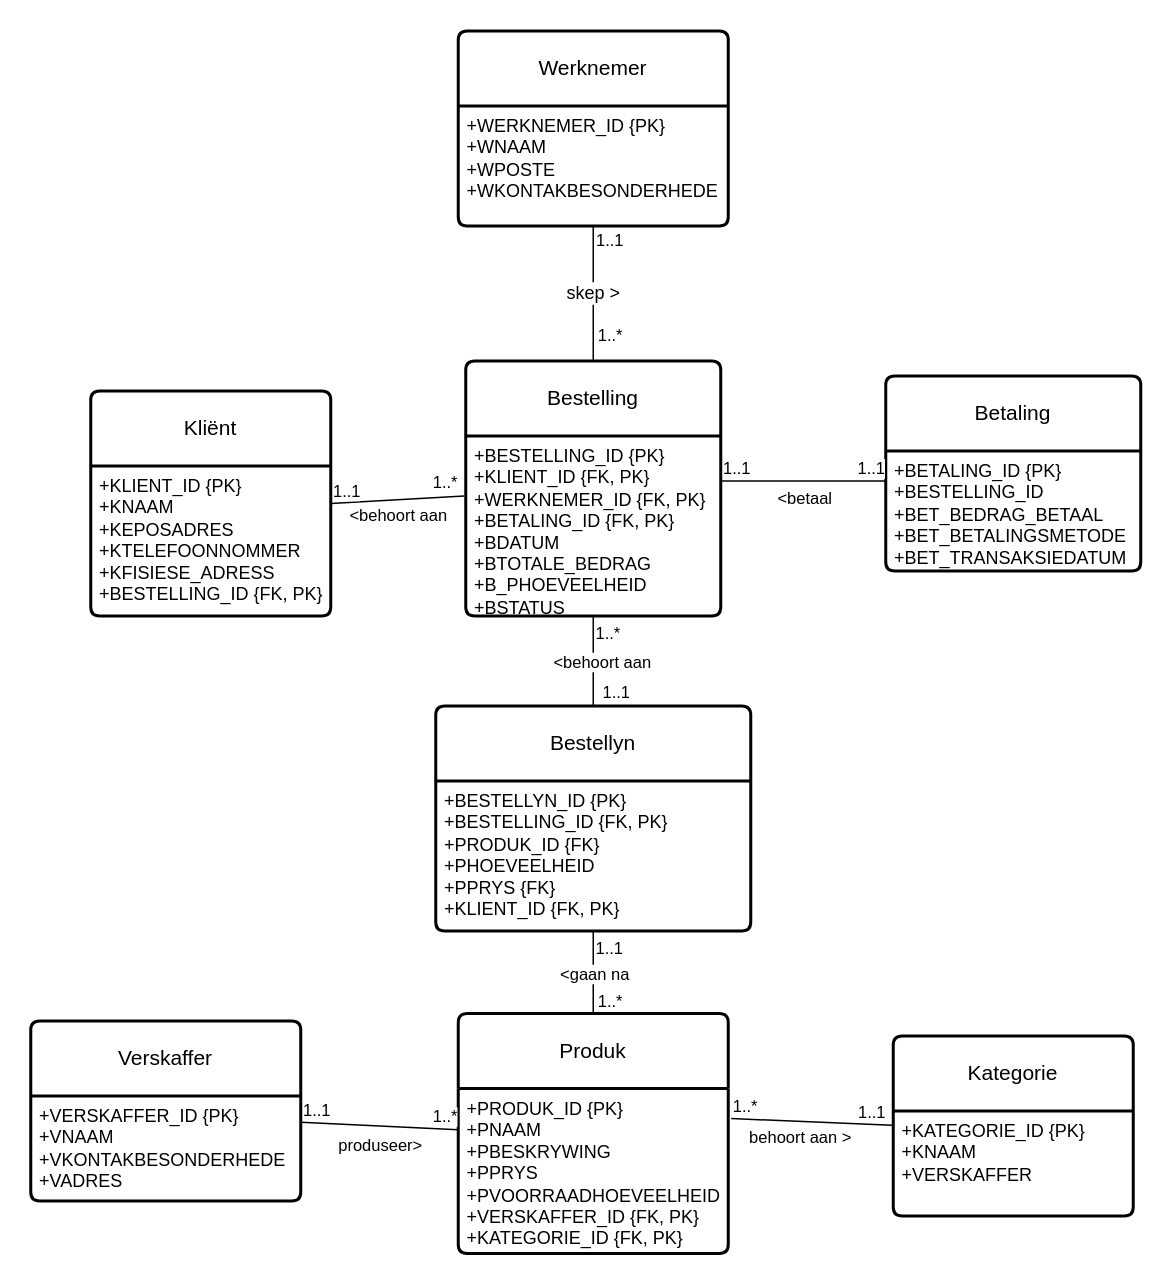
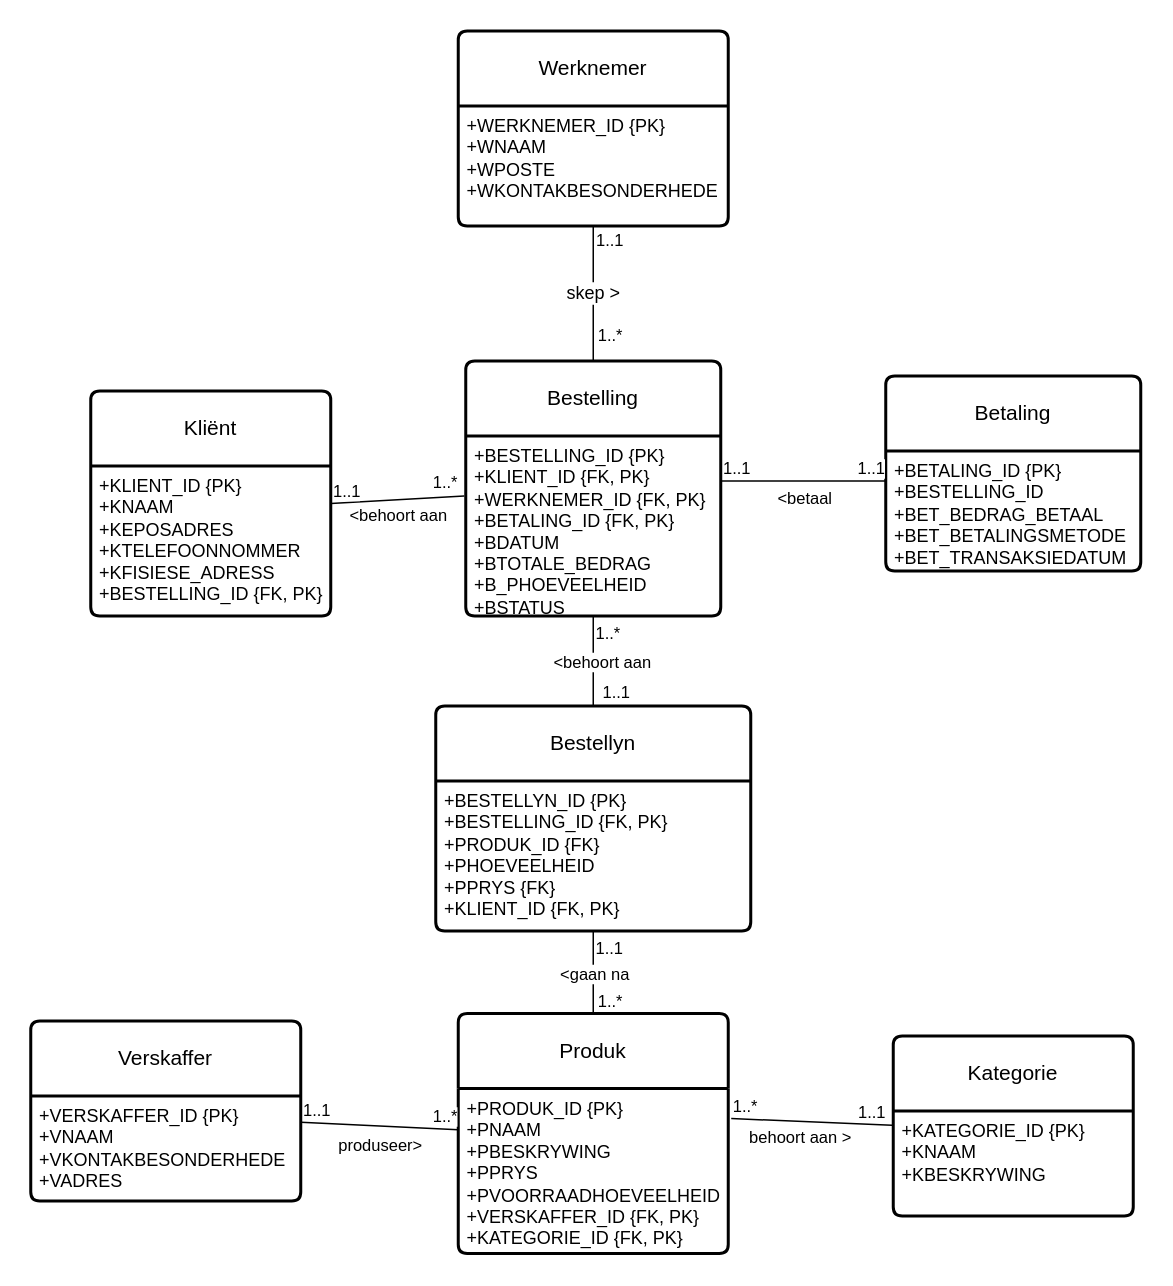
node "+KATEGORIE_ID {PK} +KNAAM +VERSKAFFER": label "+KATEGORIE_ID {PK} +KNAAM +VERSKAFFER" -> "+KATEGORIE_ID {PK} +KNAAM +KBESKRYWING"
